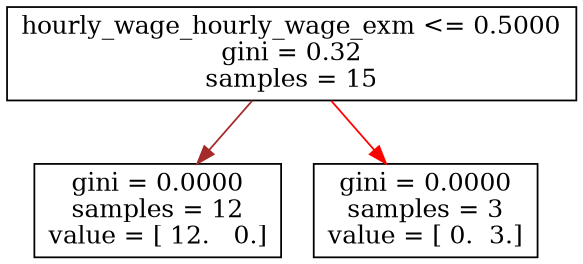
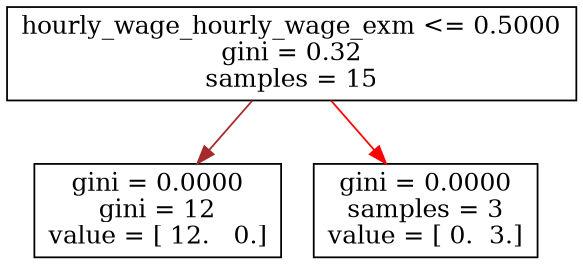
node "gini = 0.0000 samples = 12 value = [ 12.   0.]": label "gini = 0.0000 samples = 12 value = [ 12.   0.]" -> "gini = 0.0000 gini = 12 value = [ 12.   0.]"
